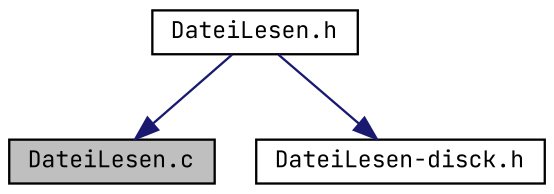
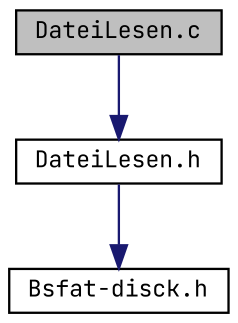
edge "DateiLesen.h" -> "DateiLesen.c": reversed
node "DateiLesen-disck.h": label "DateiLesen-disck.h" -> "Bsfat-disck.h"
